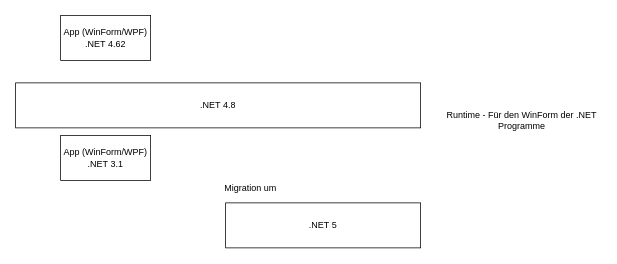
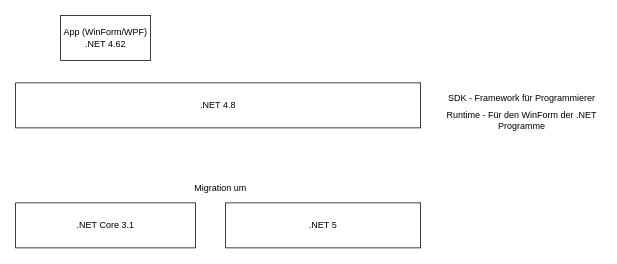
node "SDK - Framework für Programmierer": added
node "App (WinForm/WPF) .NET 3.1": removed
node "Migration um": moved (252, 188) -> (222, 188)
node ".NET Core 3.1": added
